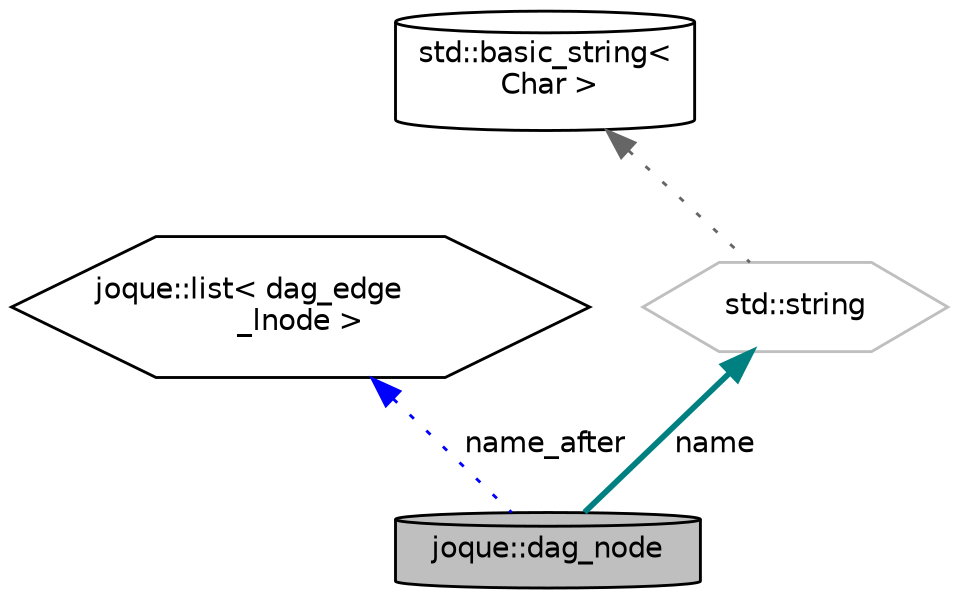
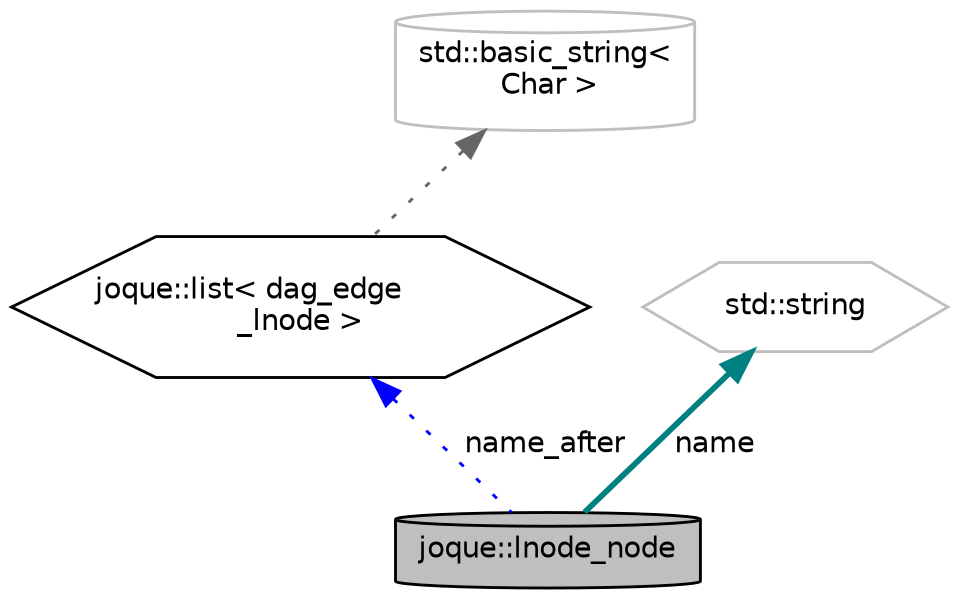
node "std::basic_string< Char >": color black -> grey75
edge "std::string" -> "std::basic_string< Char >": now "joque::list< dag_edge _lnode >" -> "std::basic_string< Char >"
node "joque::dag_node": label "joque::dag_node" -> "joque::lnode_node"
